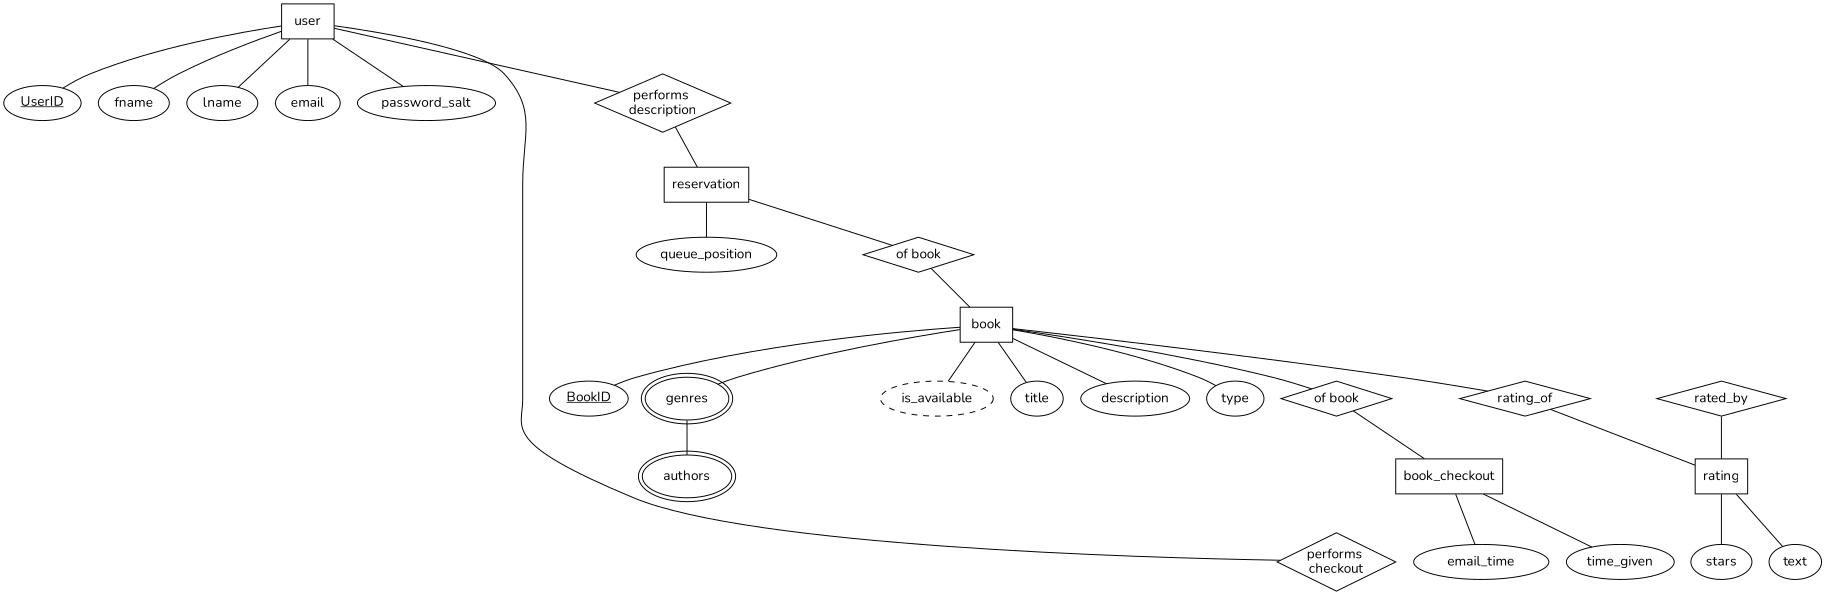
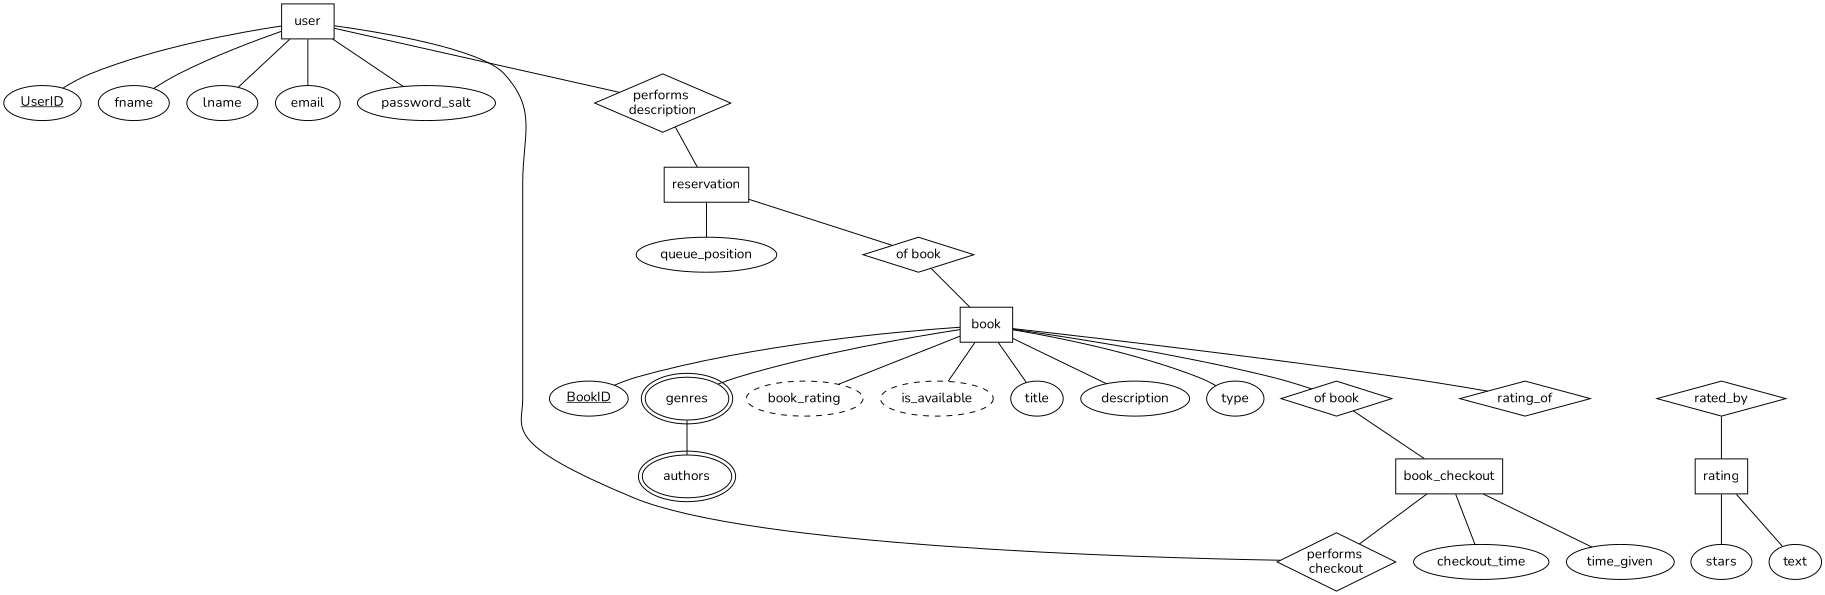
node "book_rating": added
edge "rating_of" -- "rating": removed
edge "book_checkout" -- "performs checkout": added
node "email_time": label "email_time" -> "checkout_time"
